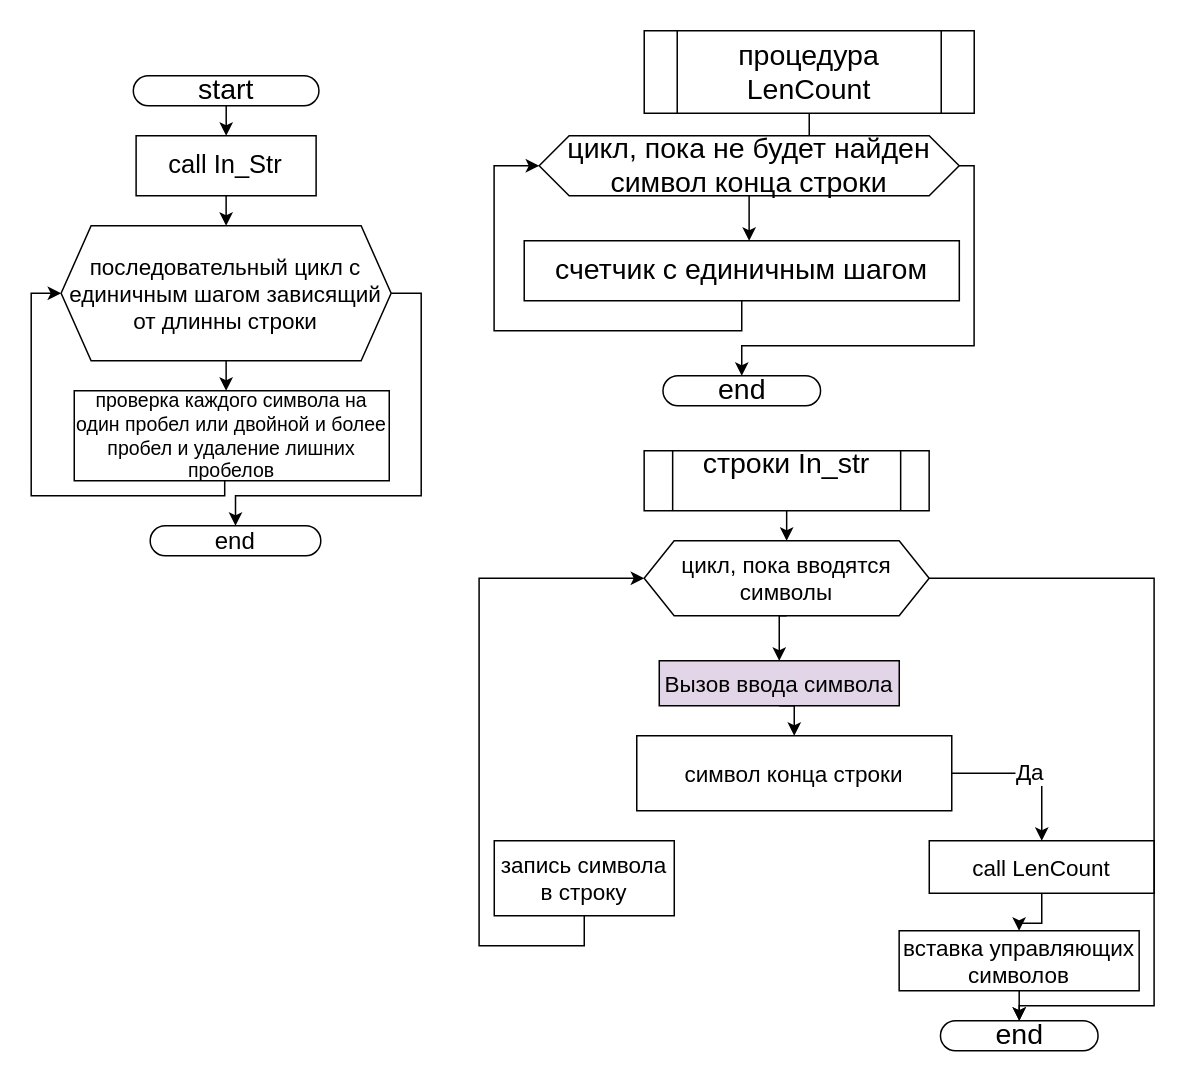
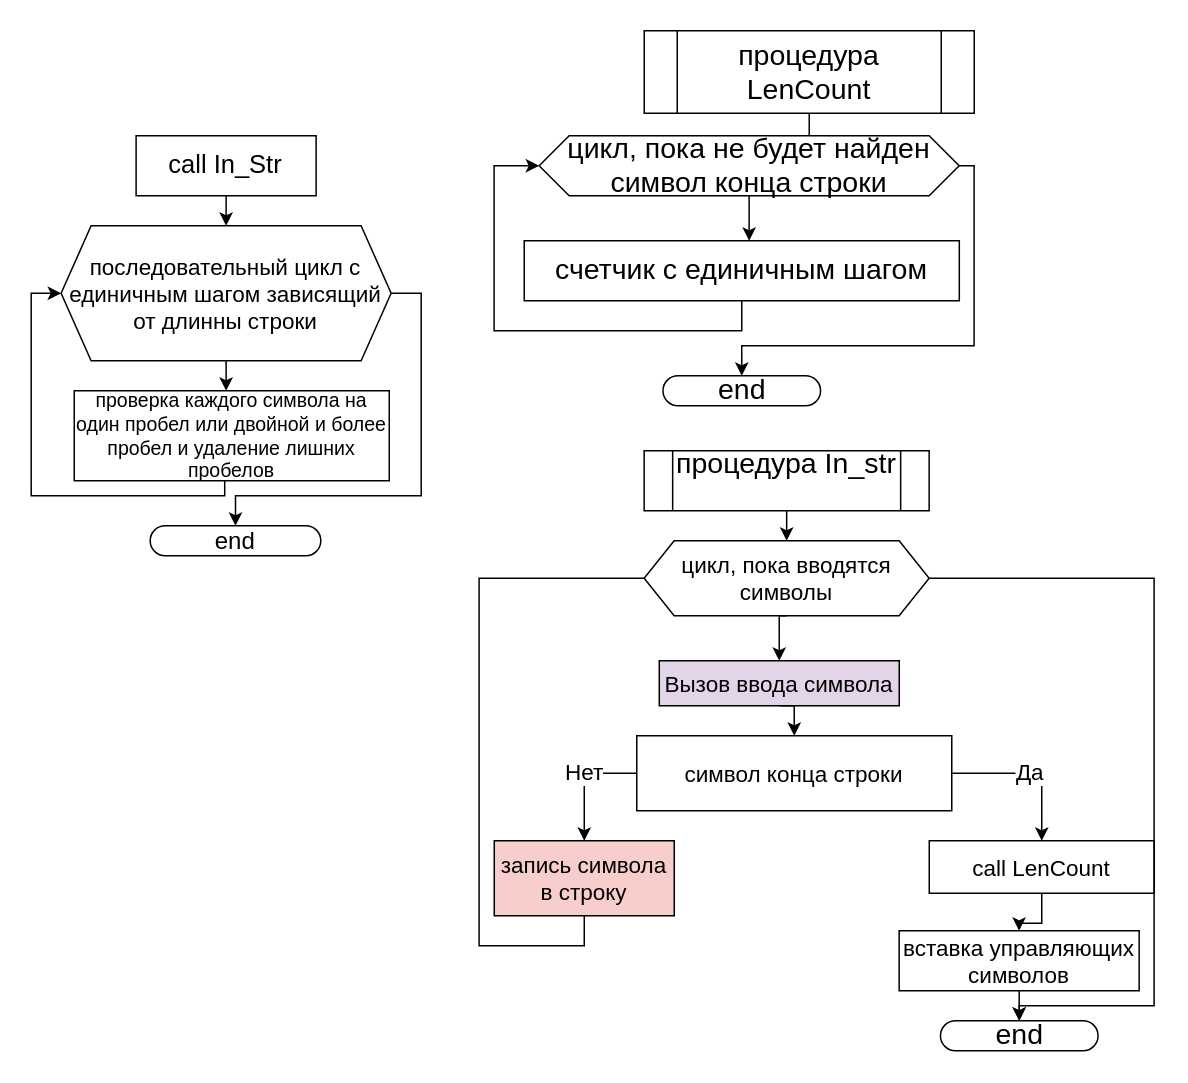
node "start": removed
edge "start" -> "call In_Str": removed
node "строки In_str": label "строки In_str" -> "процедура In_str"
edge "запись символа в строку" -> "цикл, пока вводятся символы": arrowhead classic -> none
edge "символ конца строки" -> "запись символа в строку": added, label "Нет"
node "запись символа в строку": fillcolor #ffffff -> #f8cecc
